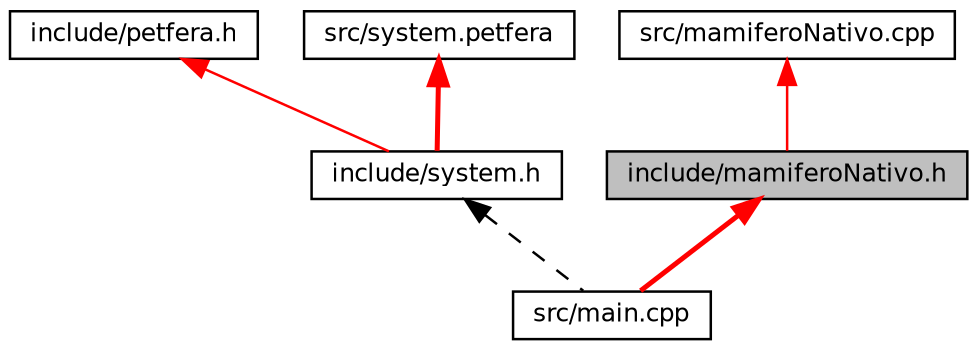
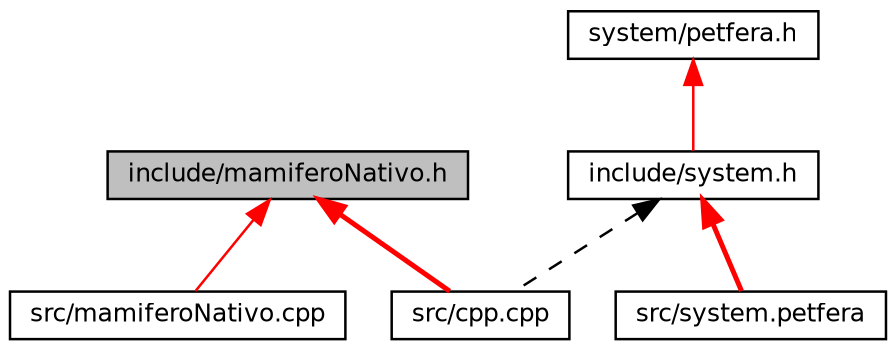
node "include/petfera.h": label "include/petfera.h" -> "system/petfera.h"
edge "include/system.h" -> "src/system.petfera": reversed
edge "include/mamiferoNativo.h" -> "src/mamiferoNativo.cpp": reversed
node "src/main.cpp": label "src/main.cpp" -> "src/cpp.cpp"
